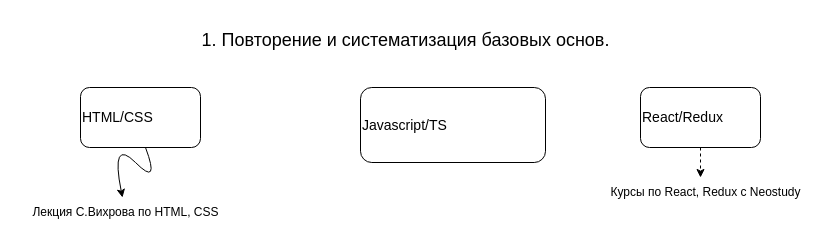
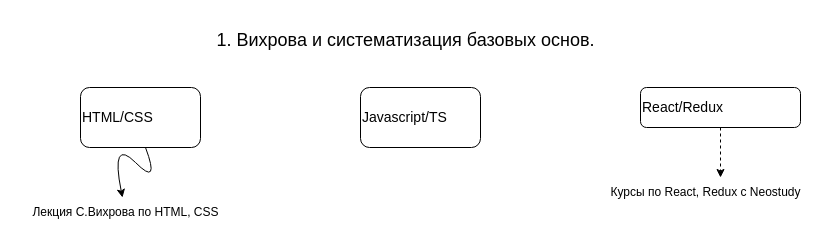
node "1. Повторение и систематизация базовых основ.": label "1. Повторение и систематизация базовых основ." -> "1. Вихрова и систематизация базовых основ."
node "React/Redux": size 120x60 -> 160x40
node "Javascript/TS": size 185x75 -> 120x60
